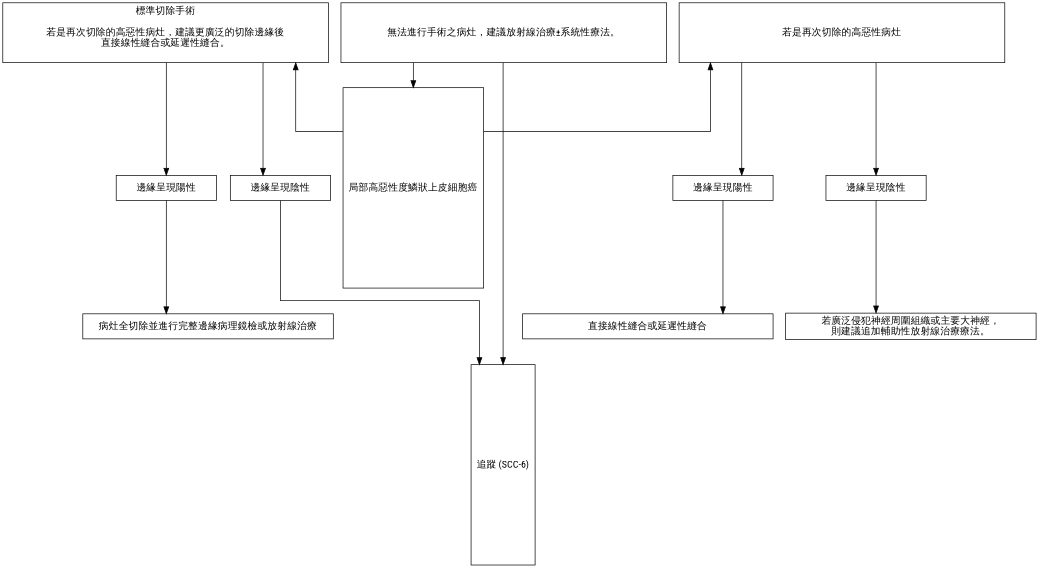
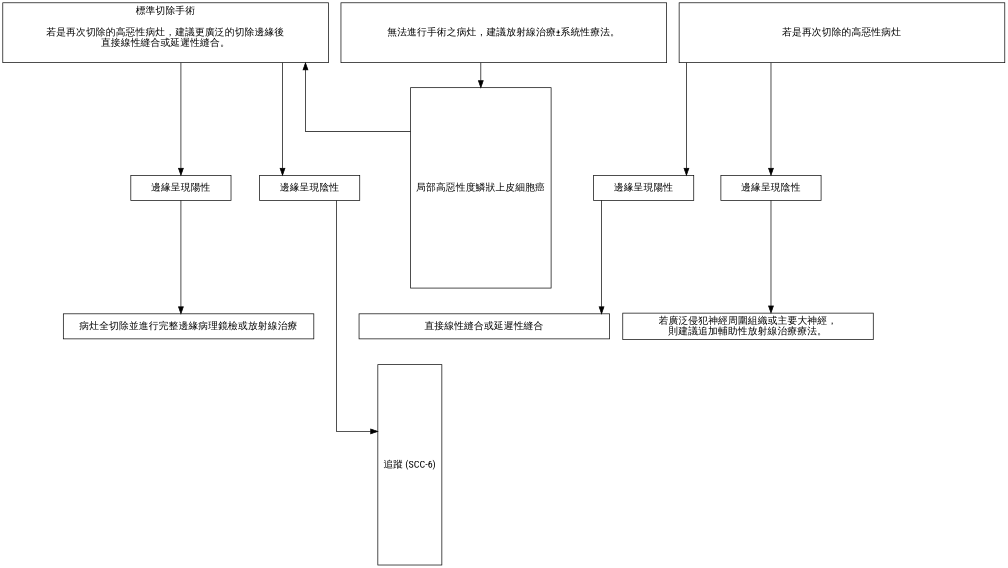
edge "局部高惡性度鱗狀上皮細胞癌" -> "若是再次切除的高惡性病灶": removed
edge "無法進行手術之病灶，建議放射線治療±系統性療法。" -> "追蹤 (SCC-6)": removed
